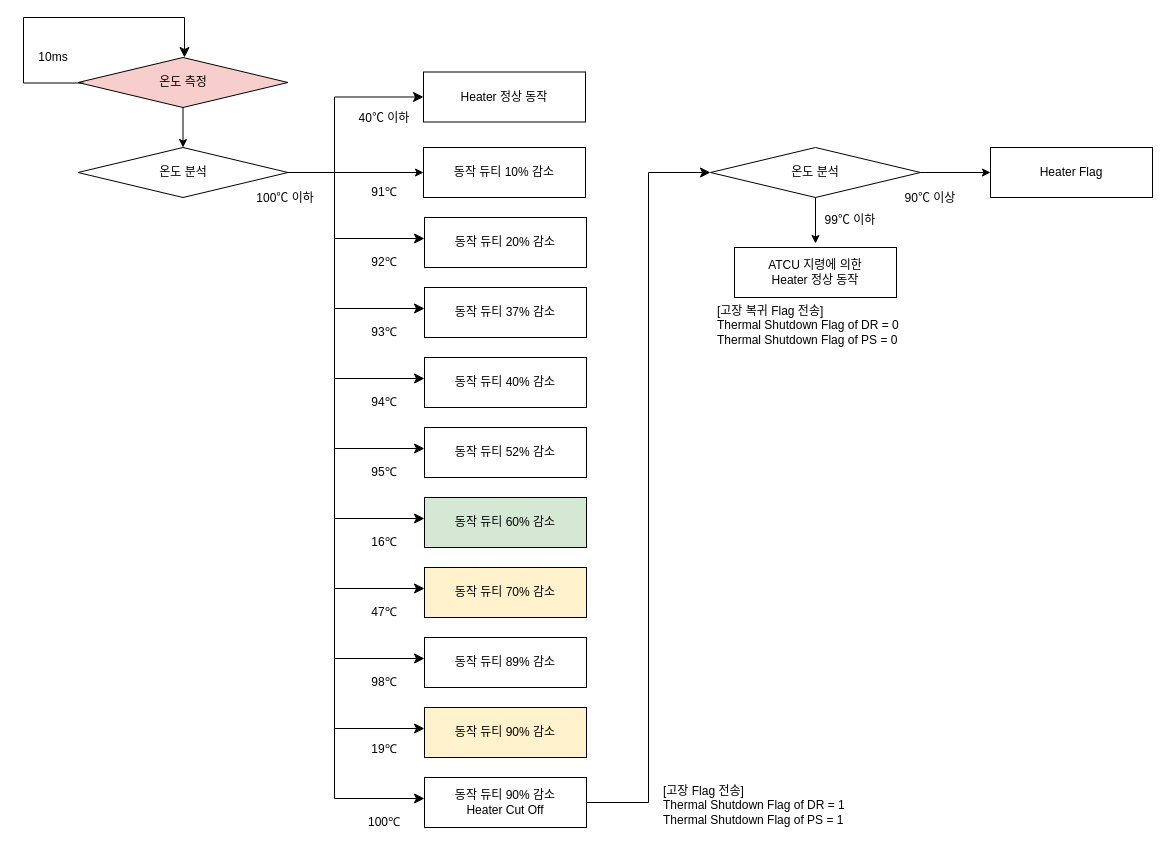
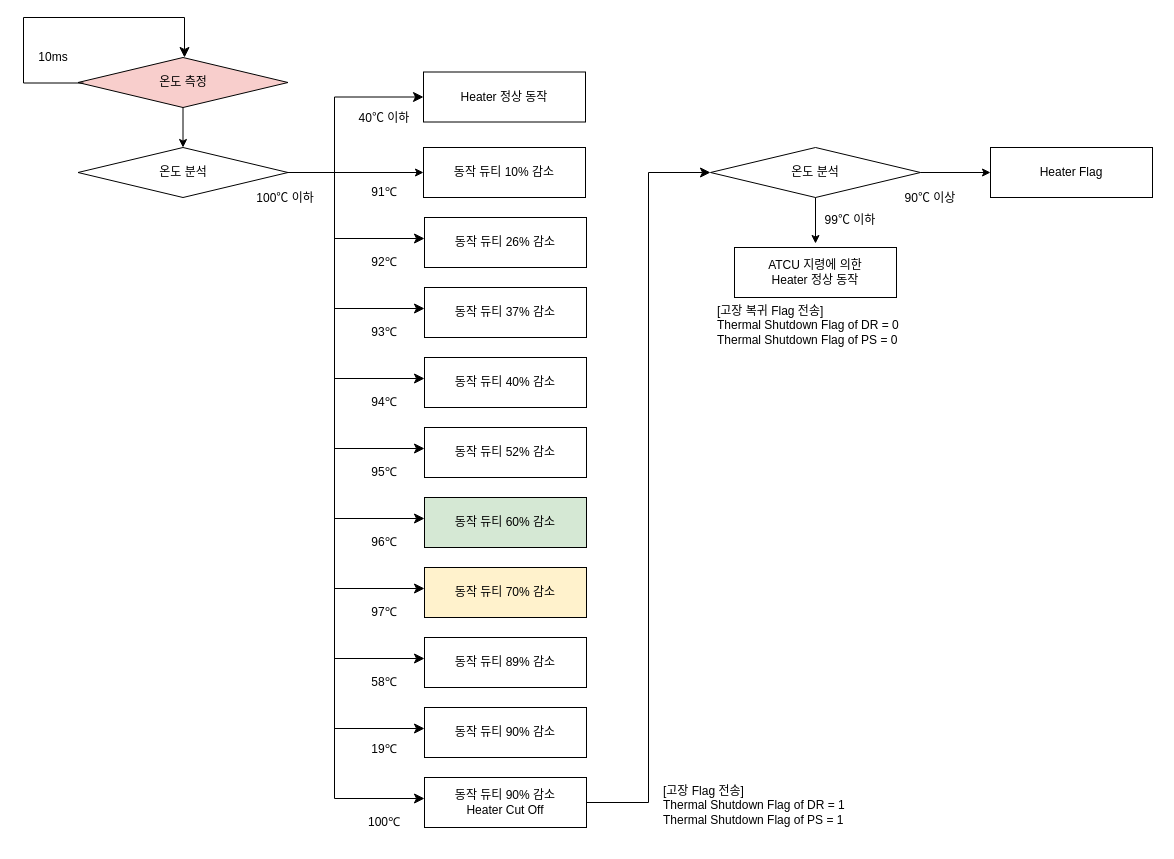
node "동작 듀티 20% 감소": label "동작 듀티 20% 감소" -> "동작 듀티 26% 감소"
node "16℃": label "16℃" -> "96℃"
node "47℃": label "47℃" -> "97℃"
node "98℃": label "98℃" -> "58℃"
node "동작 듀티 90% 감소": fillcolor #fff2cc -> #ffffff
